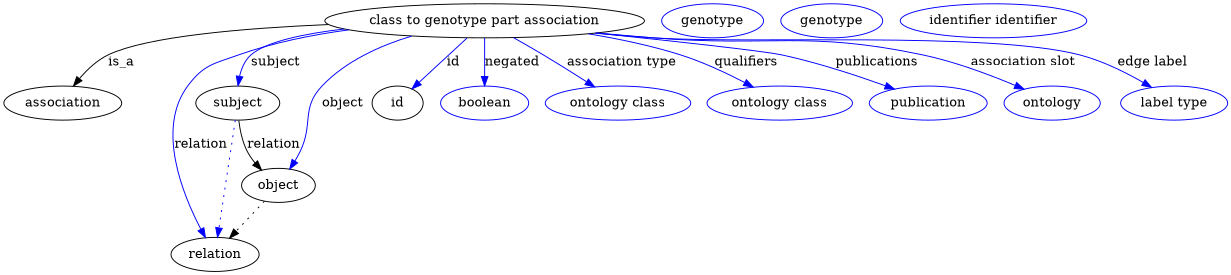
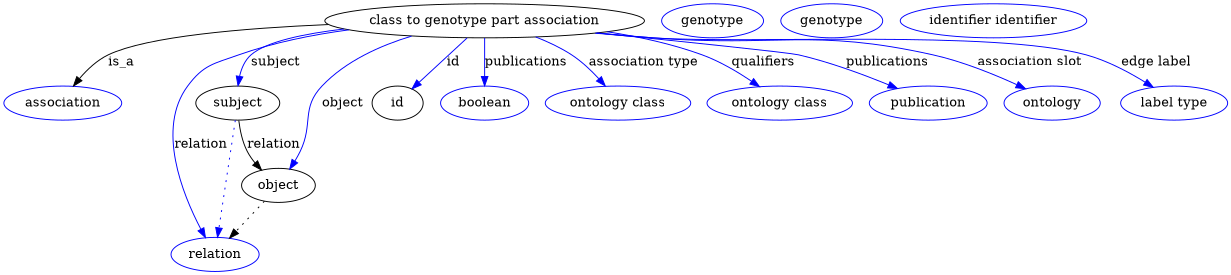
edge "class to genotype part association" -> "boolean": label "negated" -> "publications"
node "association": color black -> blue
node "relation": color black -> blue
